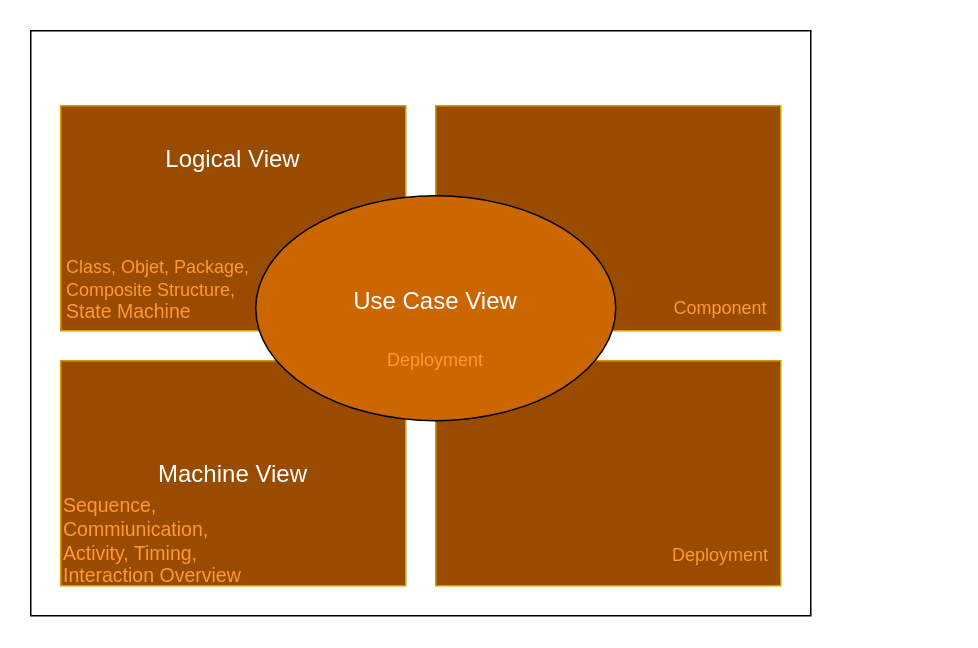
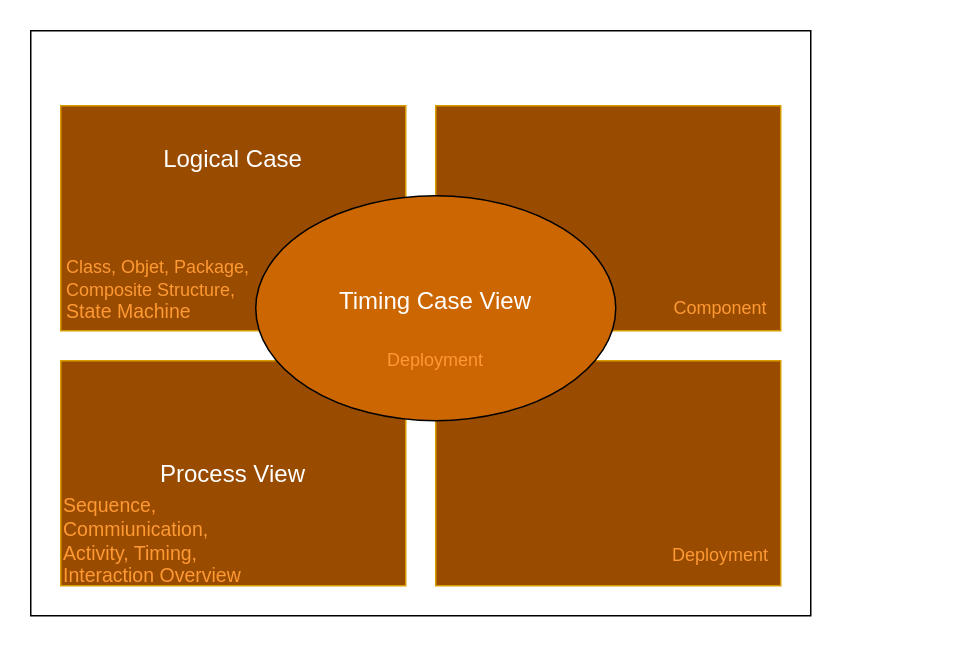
node "Logical View": label "Logical View" -> "Logical Case"
node "Use Case View": label "Use Case View" -> "Timing Case View"
node "Machine View": label "Machine View" -> "Process View"
